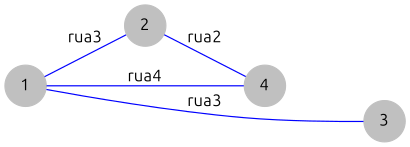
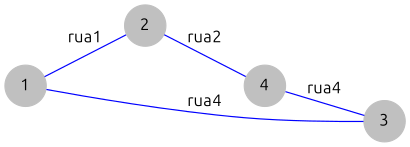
edge "2" -- "1": label "rua3" -> "rua1"
edge "1" -- "4": now "3" -- "4"
edge "1" -- "3": label "rua3" -> "rua4"
